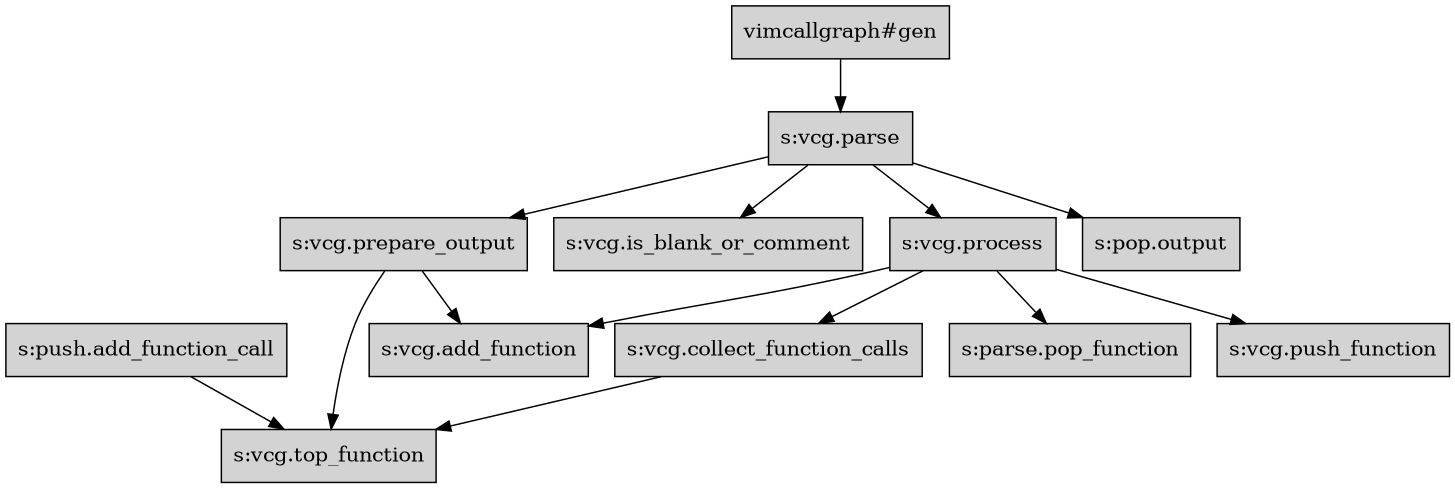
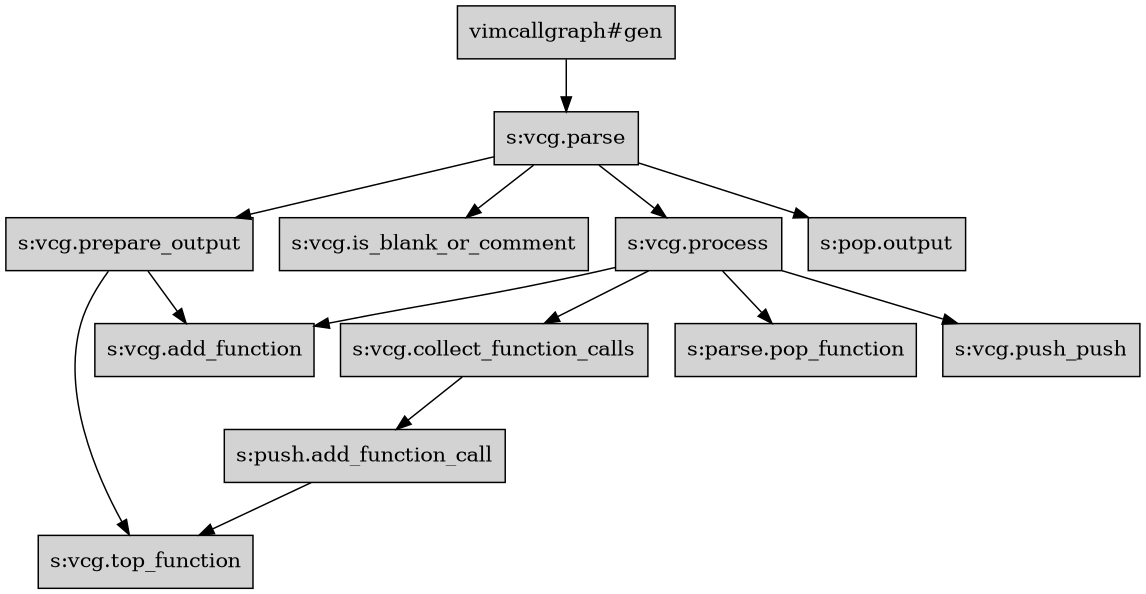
node "s:vcg.push_function": label "s:vcg.push_function" -> "s:vcg.push_push"
edge "s:vcg.collect_function_calls" -> "s:vcg.top_function": now "s:vcg.collect_function_calls" -> "s:push.add_function_call"
